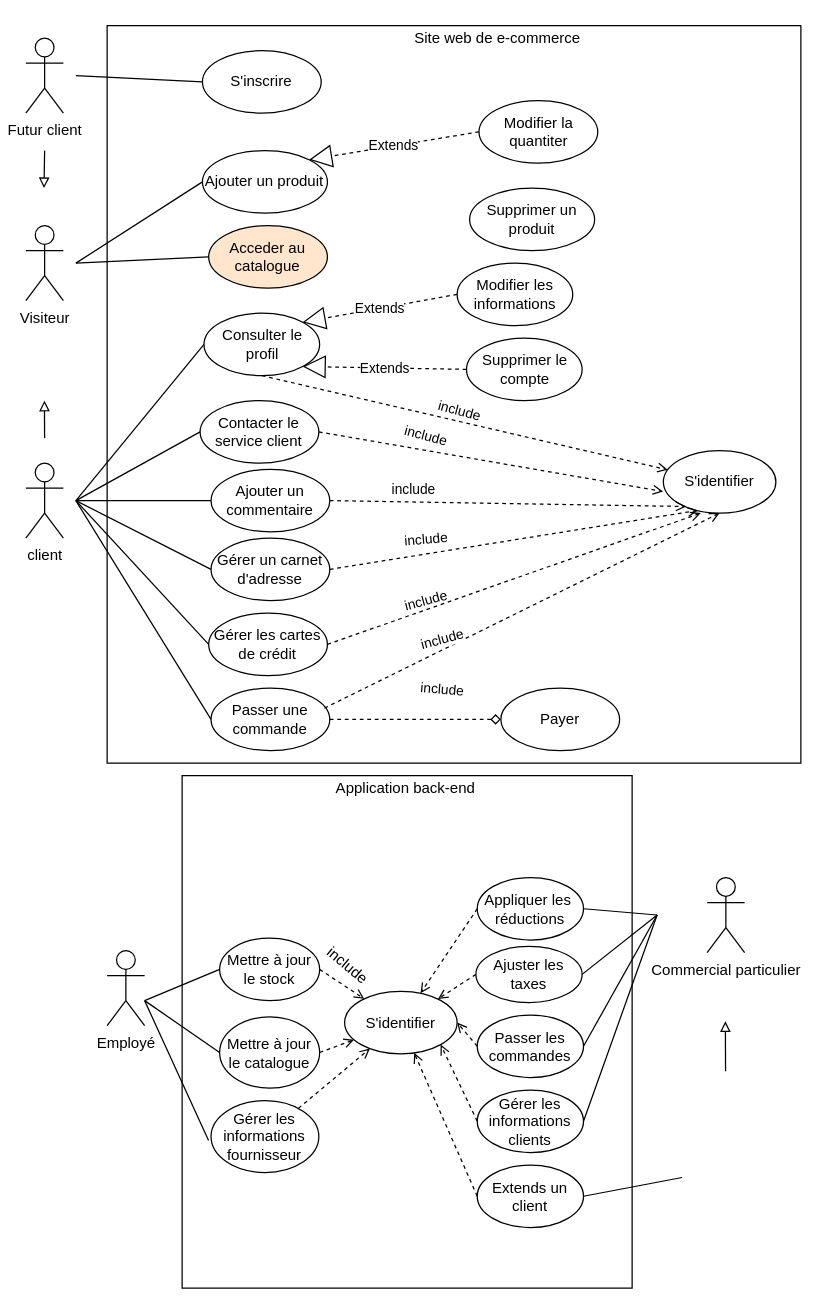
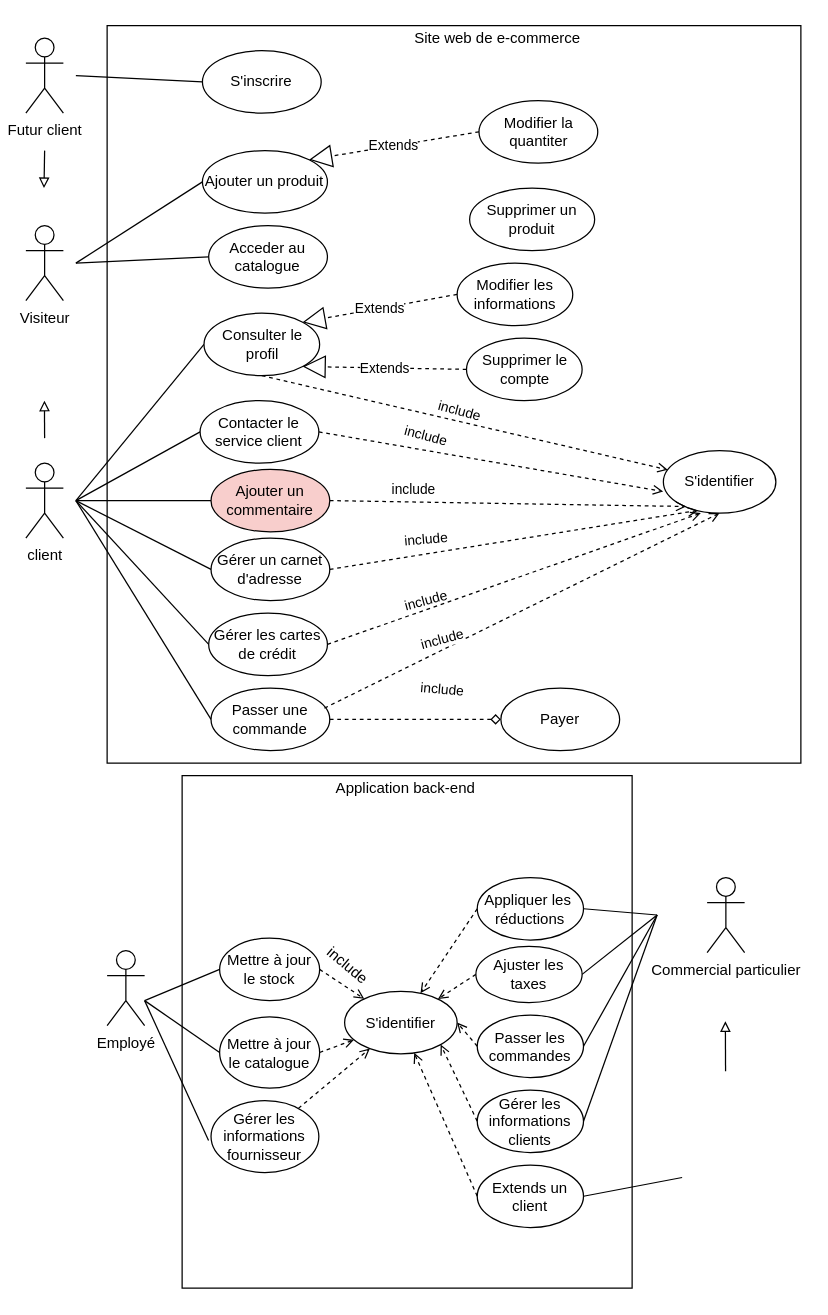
node "Acceder au catalogue": fillcolor #ffe6cc -> #ffffff
node "Ajouter un commentaire": fillcolor #ffffff -> #f8cecc
